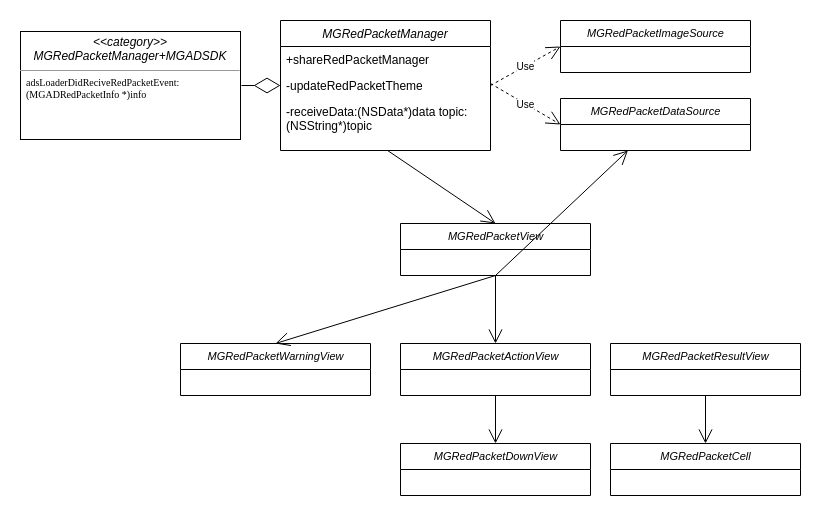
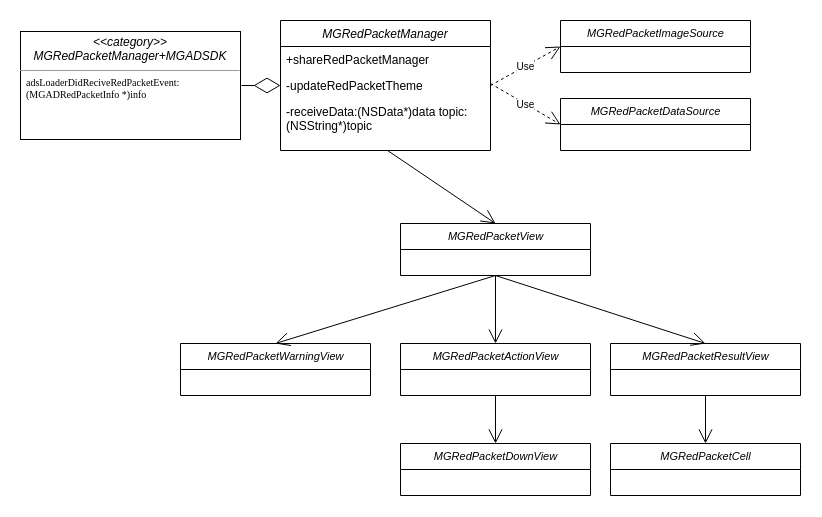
edge "MGRedPacketView" -> "MGRedPacketDataSource": now "MGRedPacketView" -> "MGRedPacketResultView"
